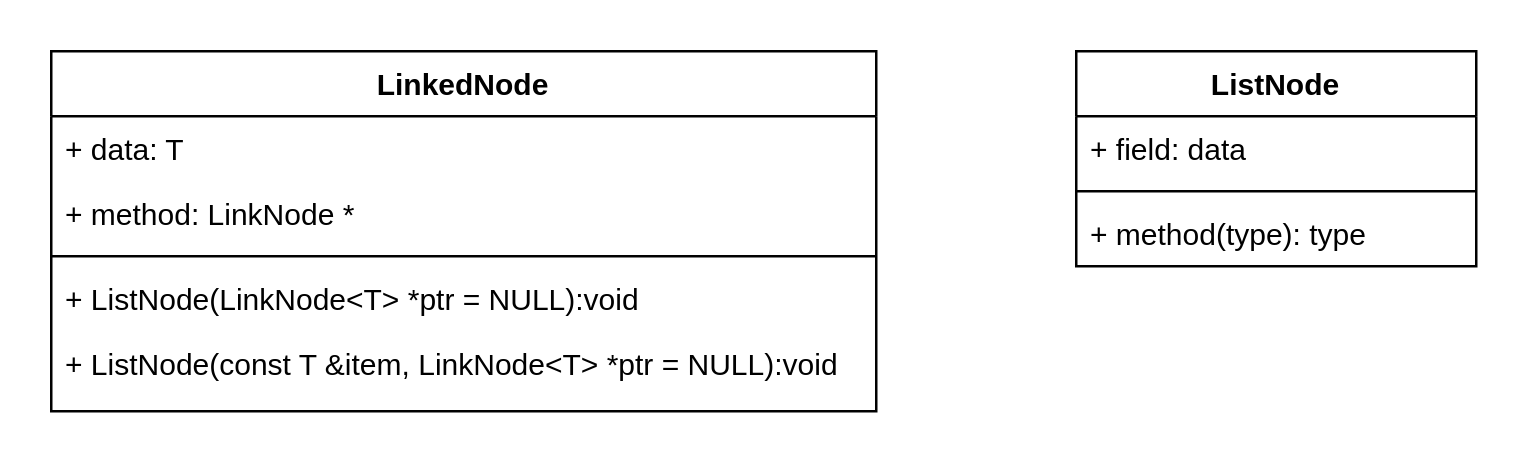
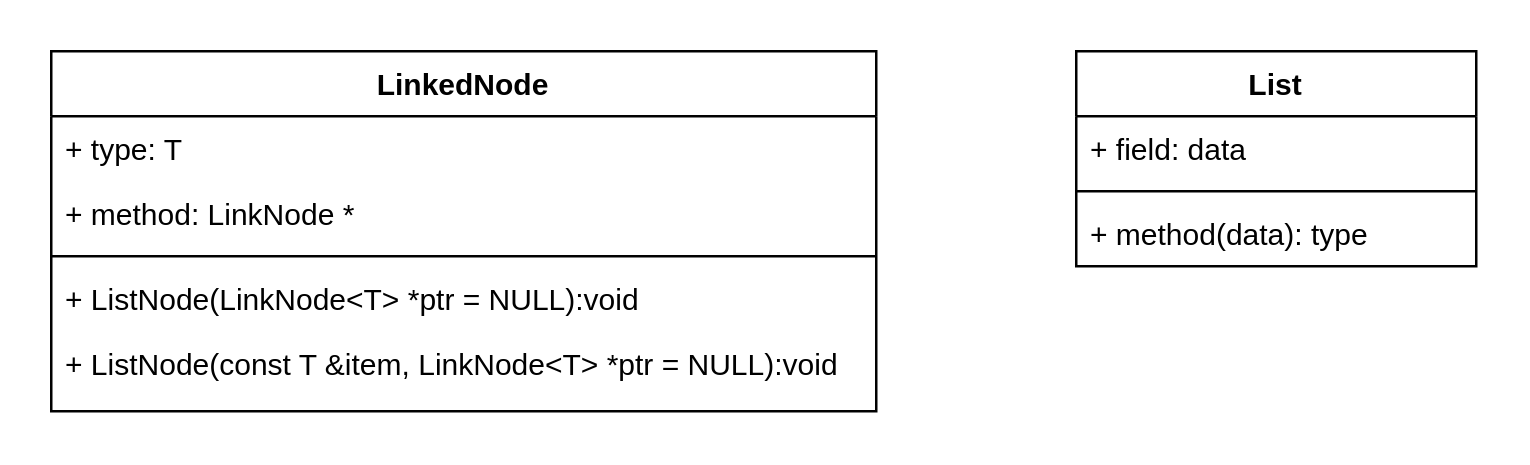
node "ListNode": label "ListNode" -> "List"
node "+ data: T": label "+ data: T" -> "+ type: T"
node "+ method(type): type": label "+ method(type): type" -> "+ method(data): type"
